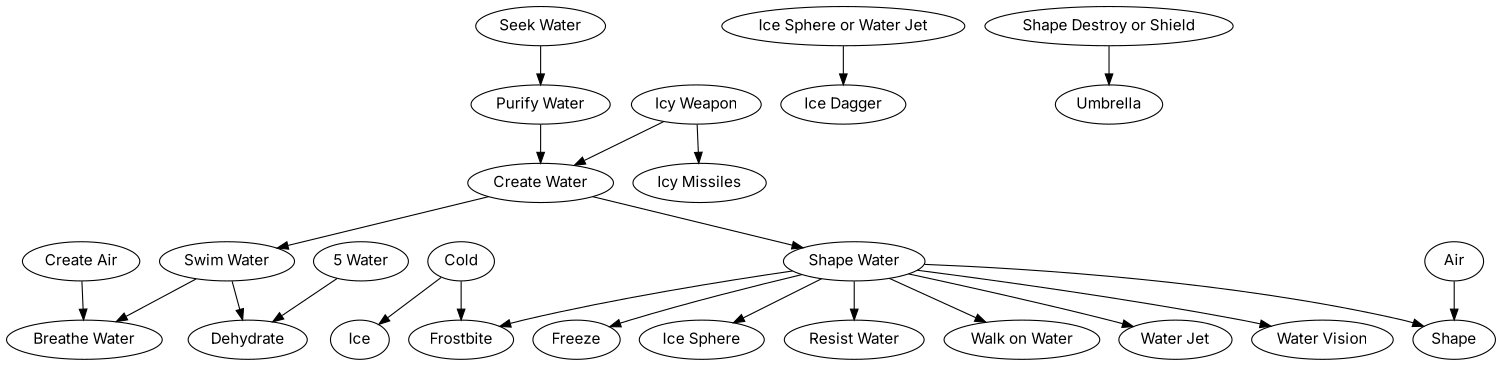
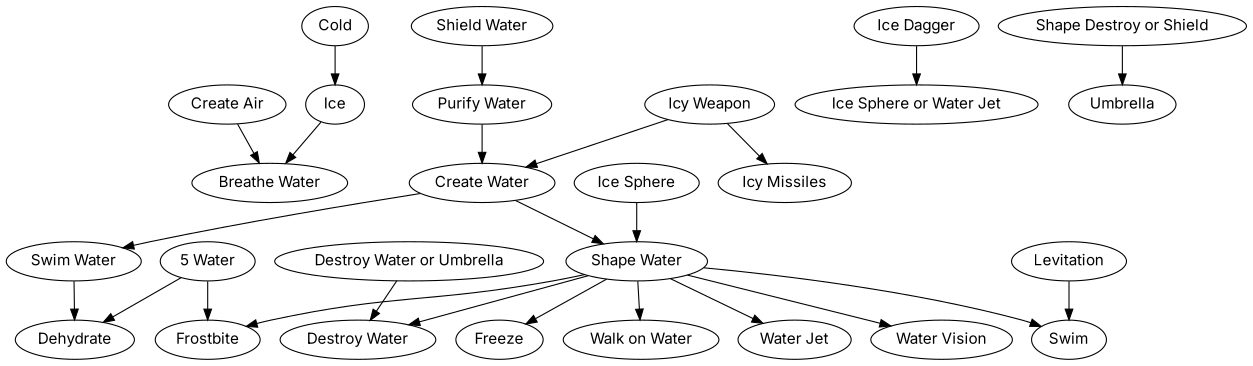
node "Seek Water": label "Seek Water" -> "Shield Water"
edge "Ice Sphere or Water Jet" -> "Ice Dagger": reversed
node "Destroy Water or Umbrella": added
node "Air": label "Air" -> "Levitation"
edge "Cold" -> "Frostbite": now "5 Water" -> "Frostbite"
edge "Swim Water" -> "Breathe Water": now "Ice" -> "Breathe Water"
edge "Shape Water" -> "Ice Sphere": reversed
node "Resist Water": label "Resist Water" -> "Destroy Water"
node "Shape": label "Shape" -> "Swim"
